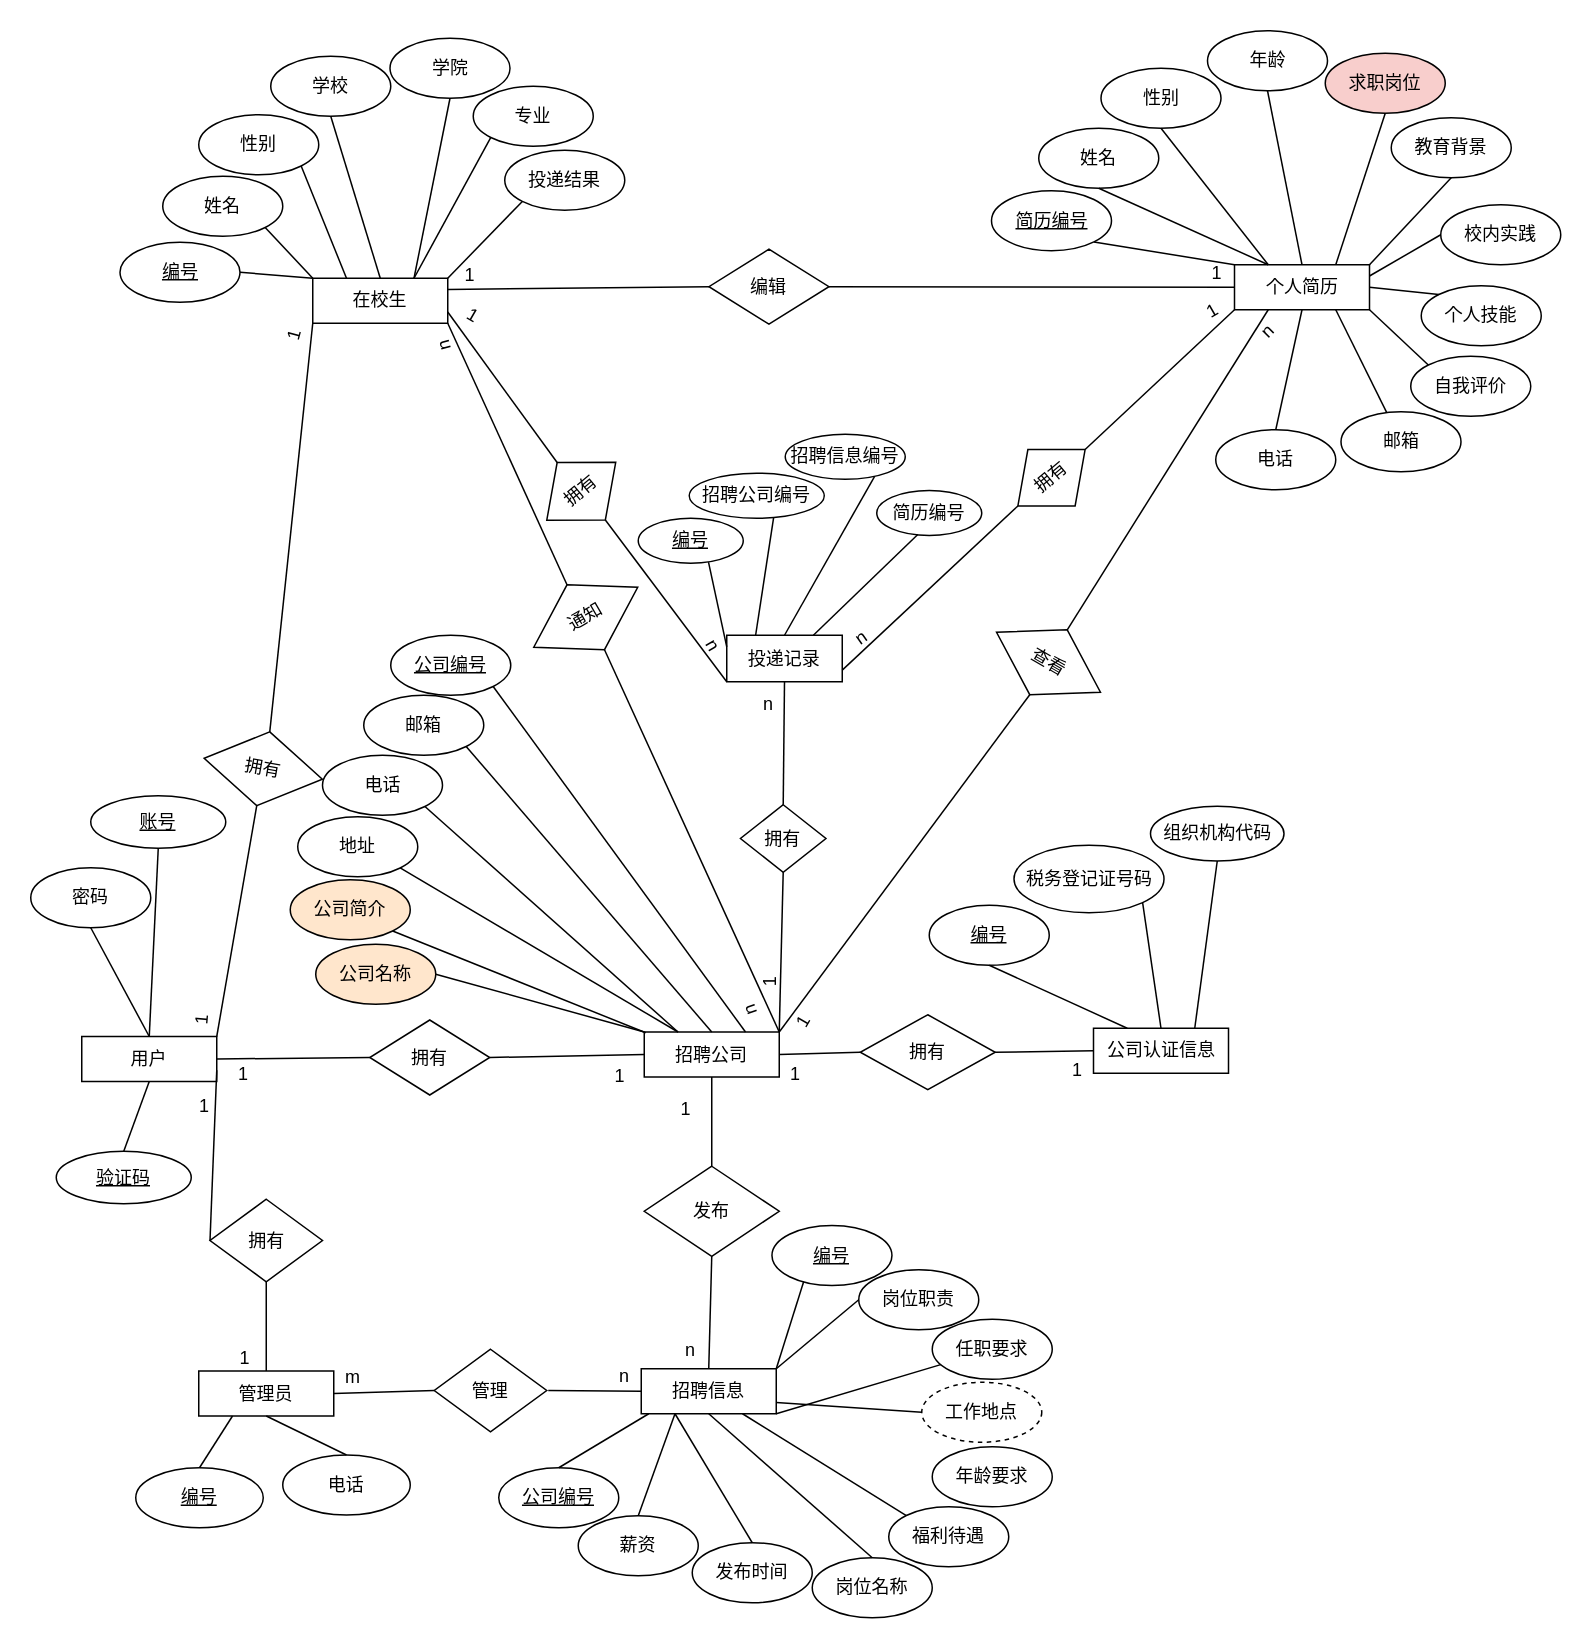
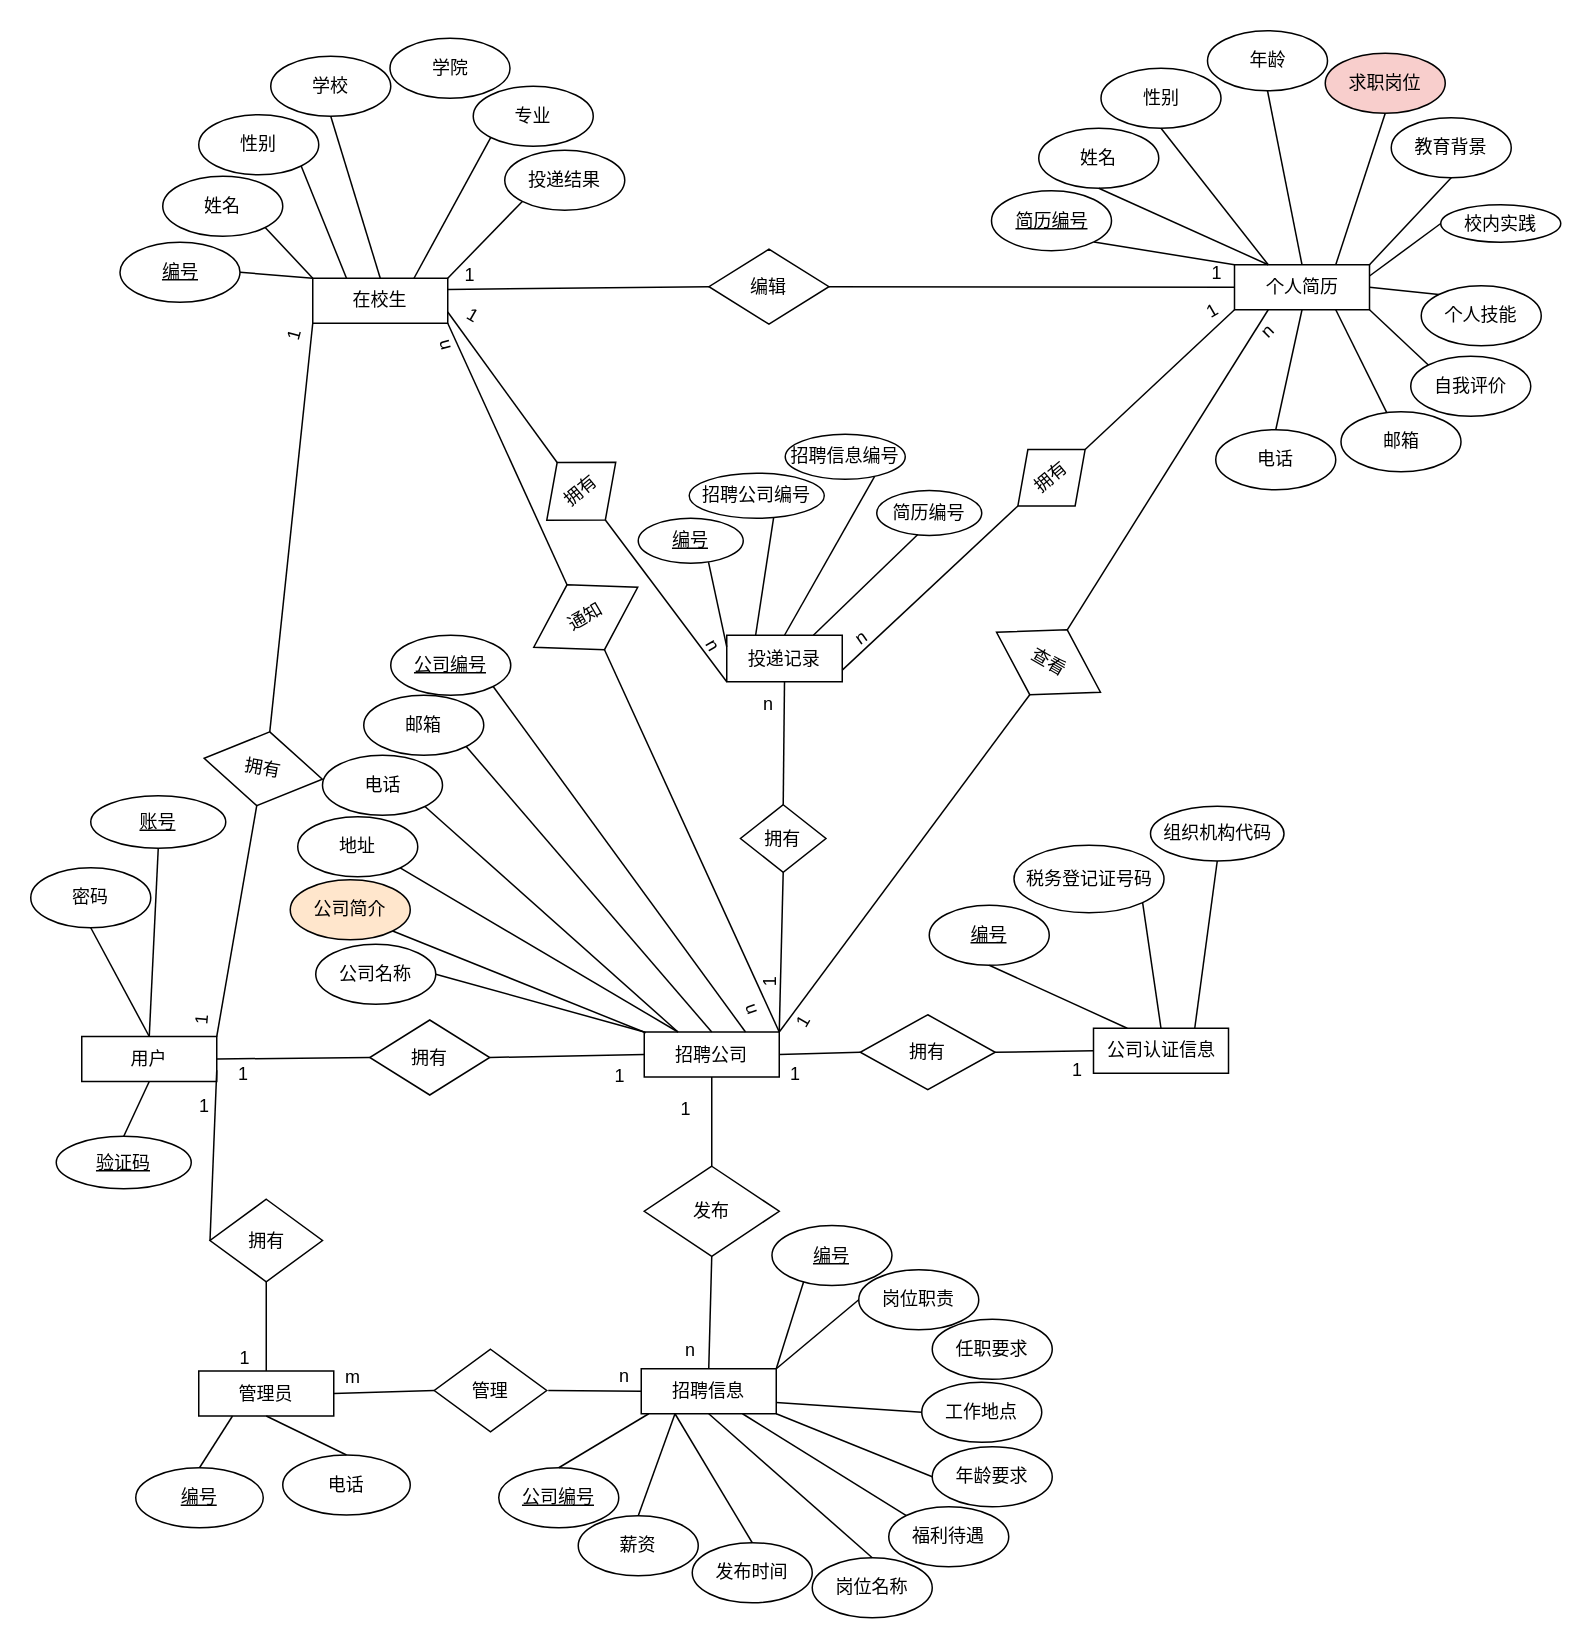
edge "学院" -- "在校生": removed
node "校内实践": size 120x60 -> 120x38
node "公司名称": fillcolor #ffe6cc -> #ffffff
node "验证码": moved (124, 1178) -> (124, 1163)
edge "任职要求" -- "招聘信息": now "年龄要求" -- "招聘信息"
node "工作地点": style dashed -> solid
